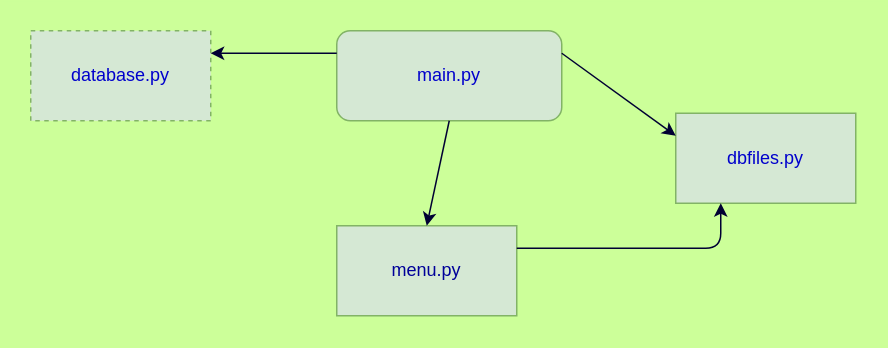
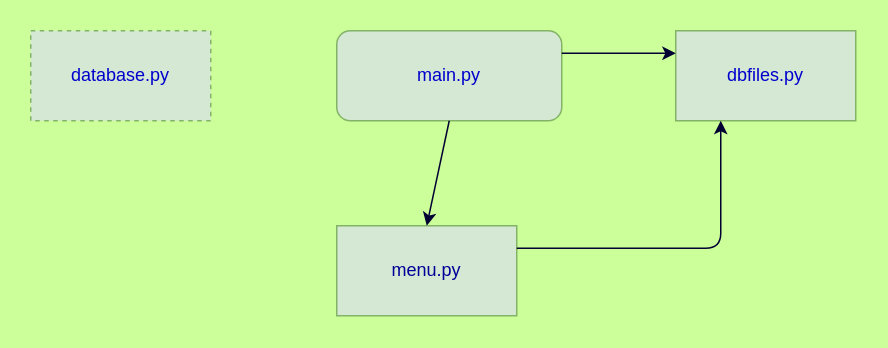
edge "main.py" -> "database.py": removed
node "dbfiles.py": moved (766, 158) -> (766, 76)
